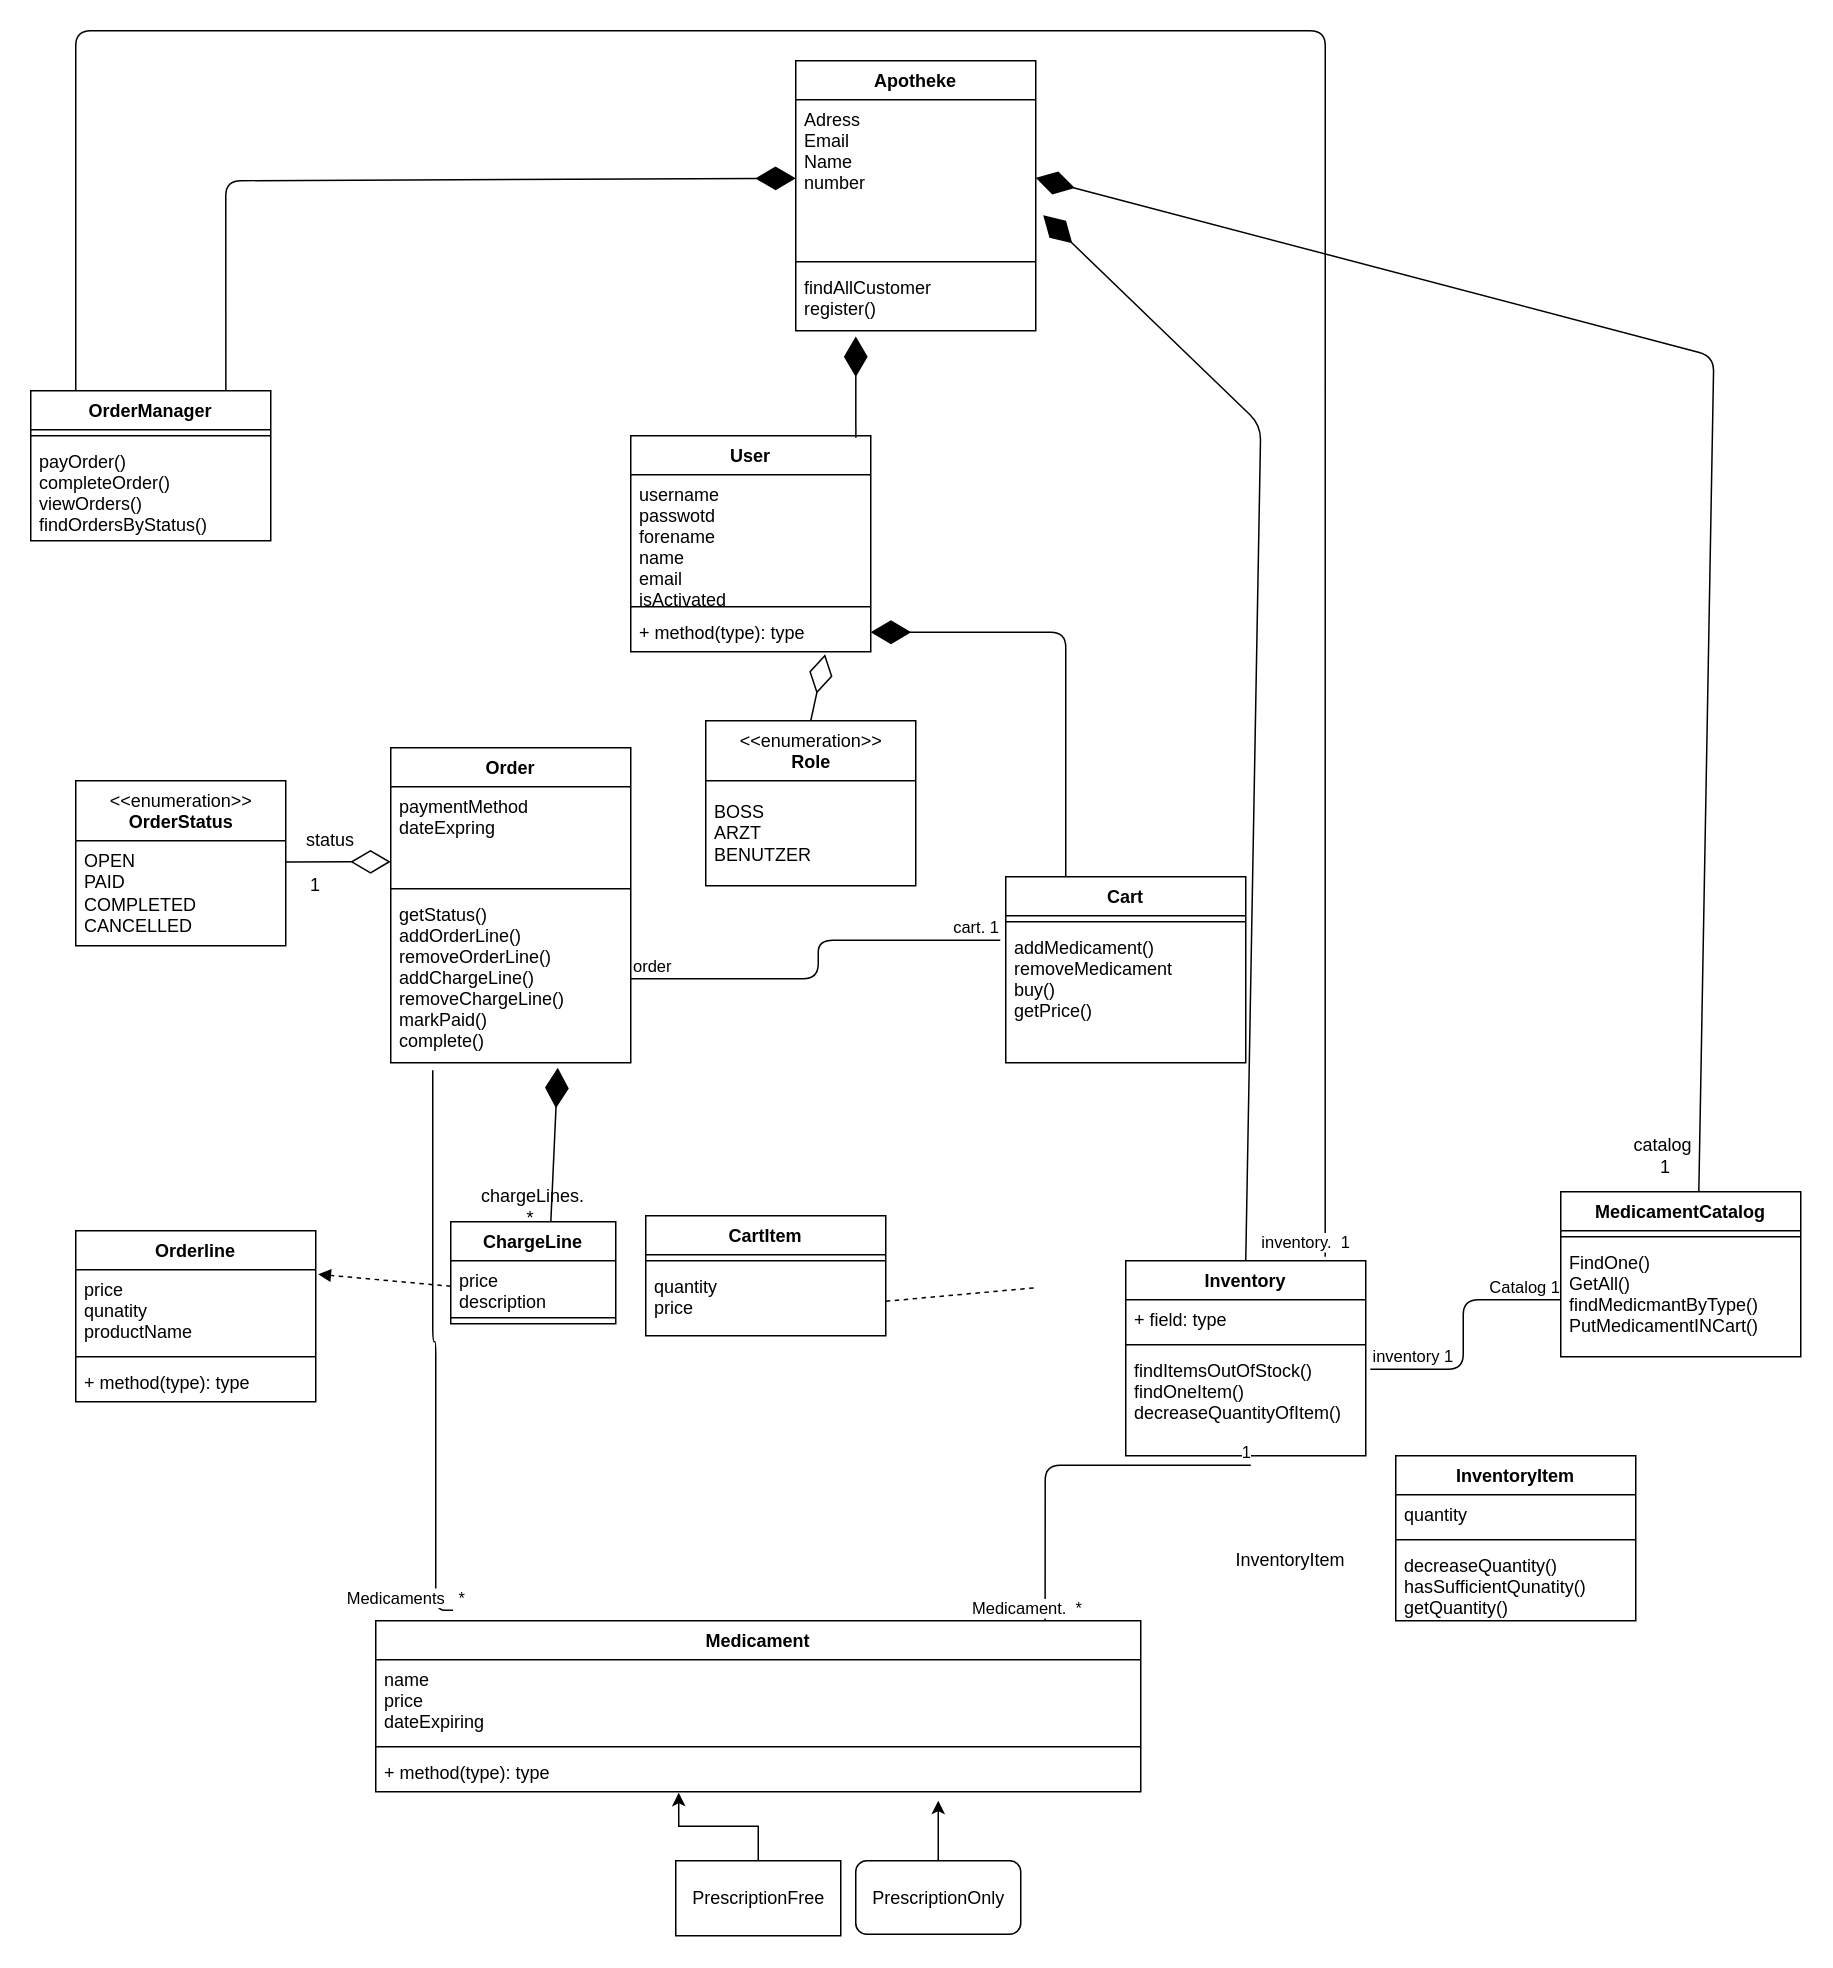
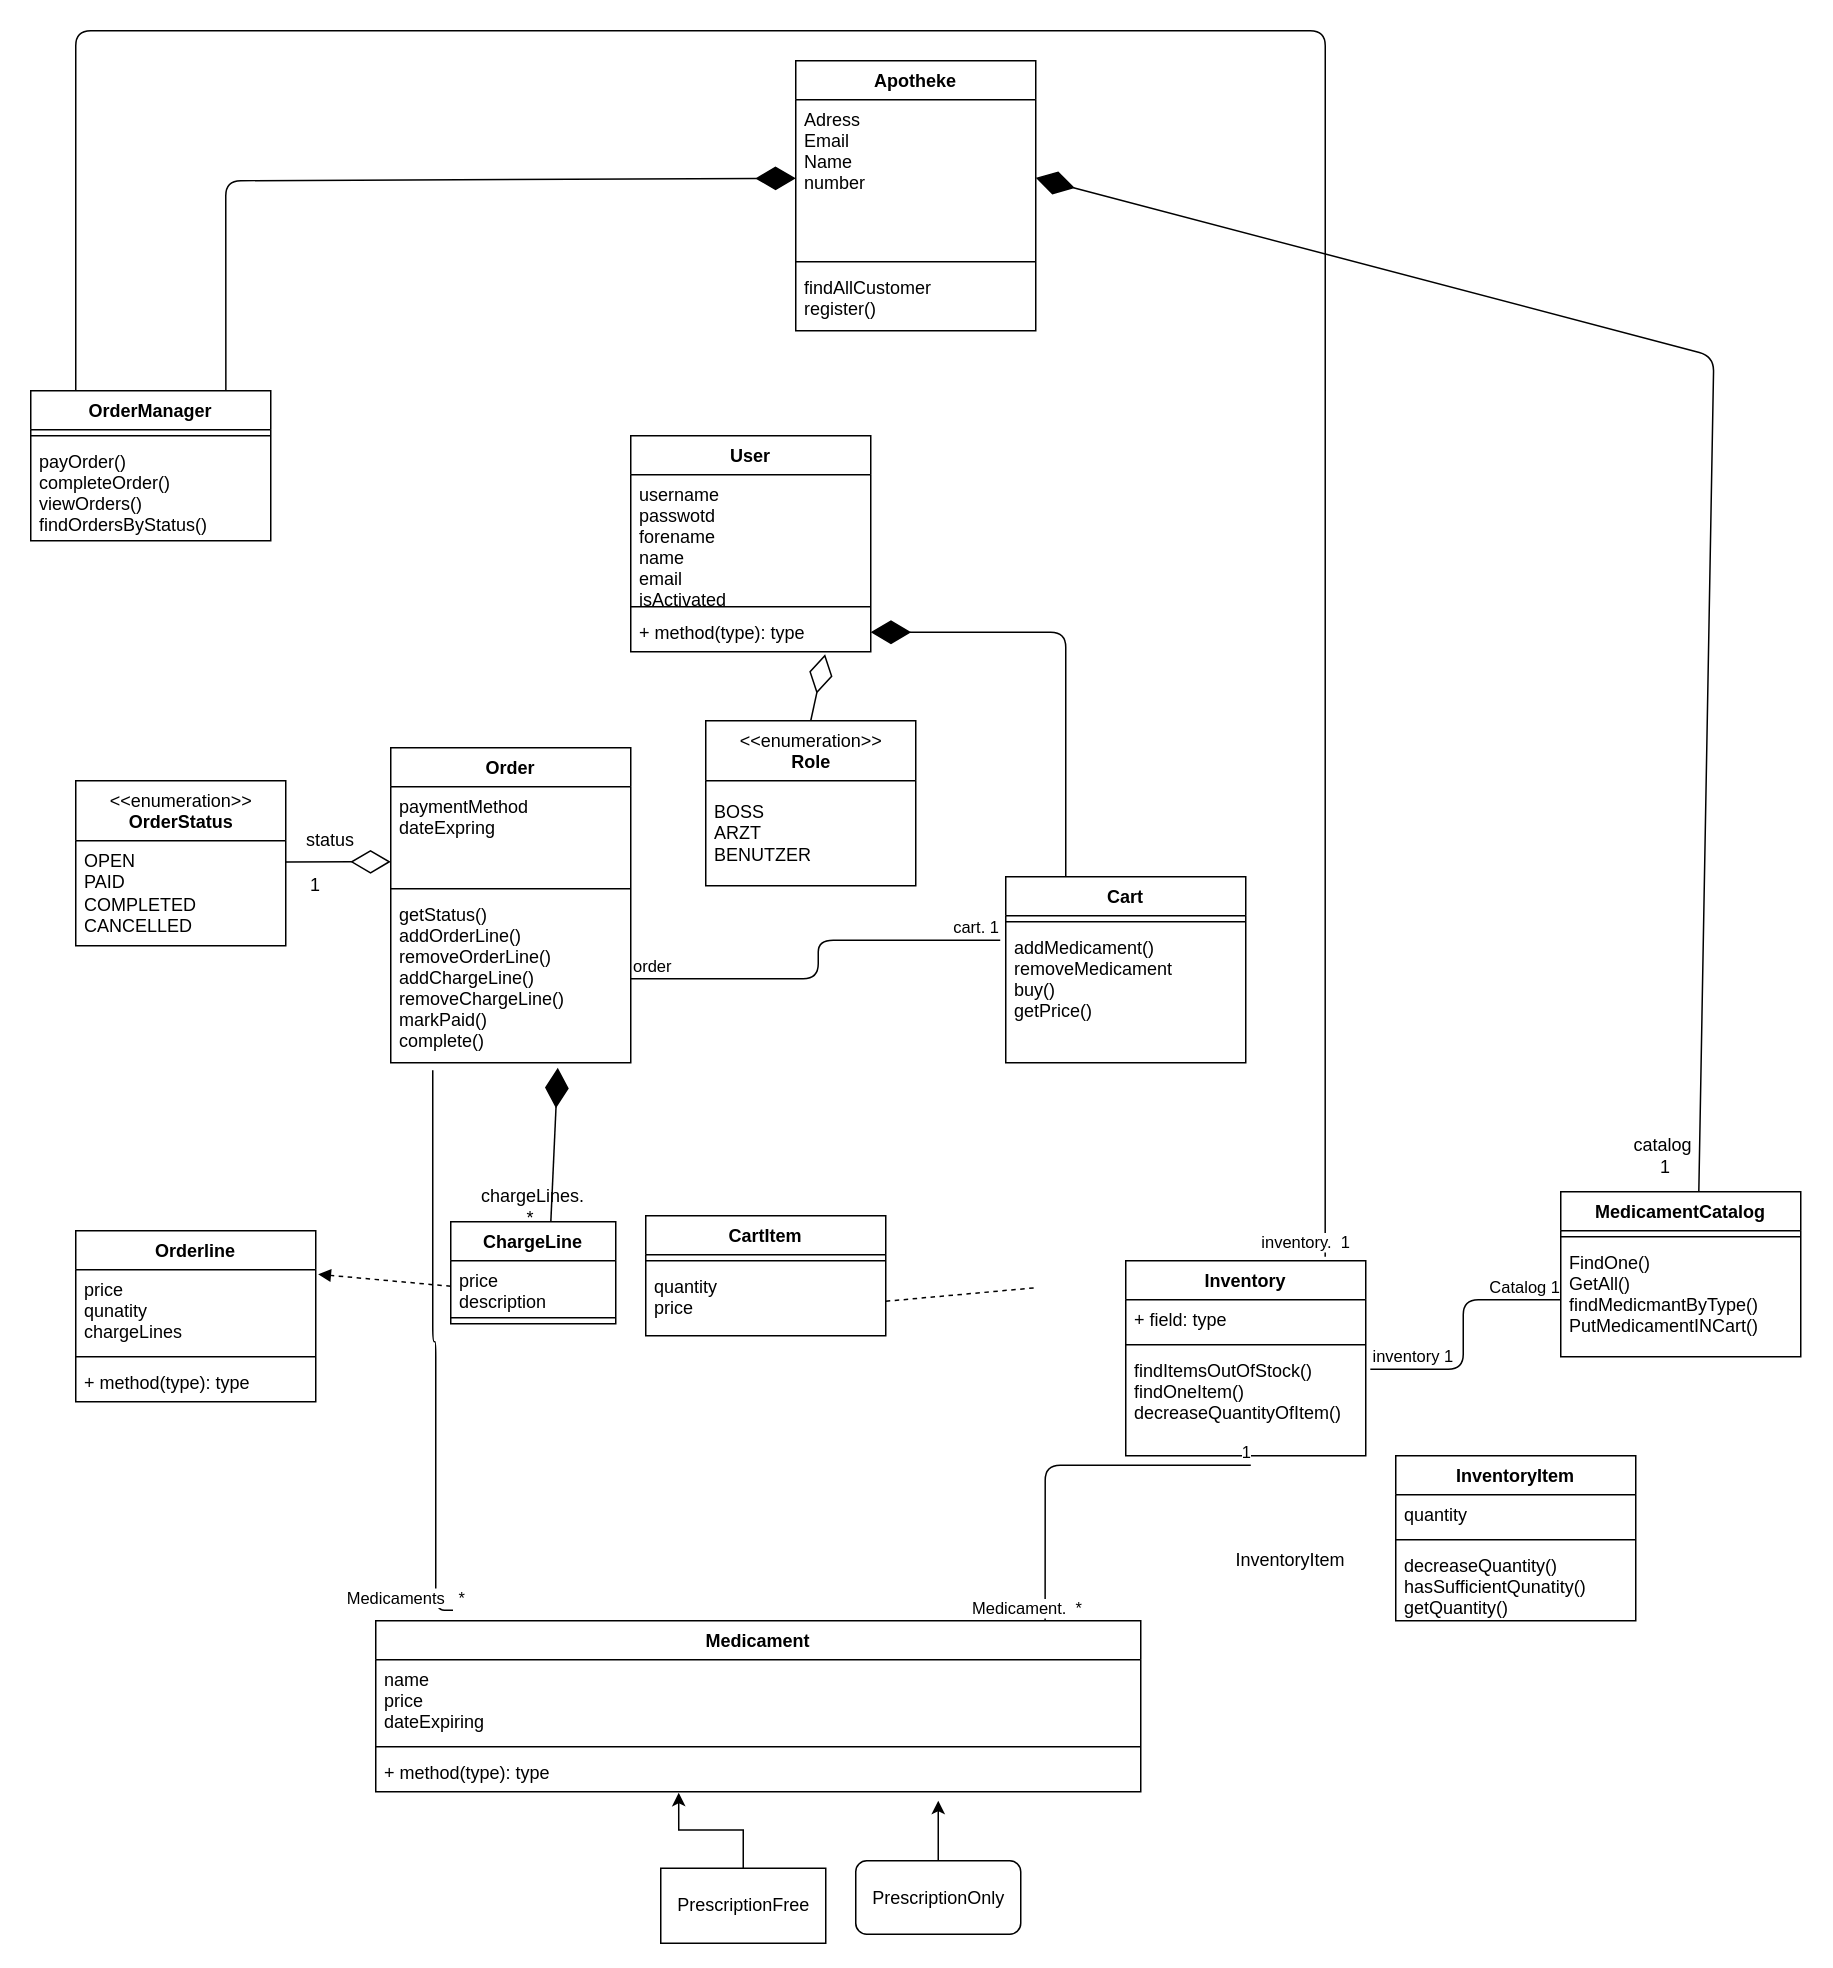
edge "User" -> "findAllCustomer register()": removed
edge "Inventory" -> "Adress Email Name number": removed
node "price qunatity productName": label "price qunatity productName" -> "price qunatity chargeLines"
node "PrescriptionFree": moved (758, 1898) -> (743, 1906)
